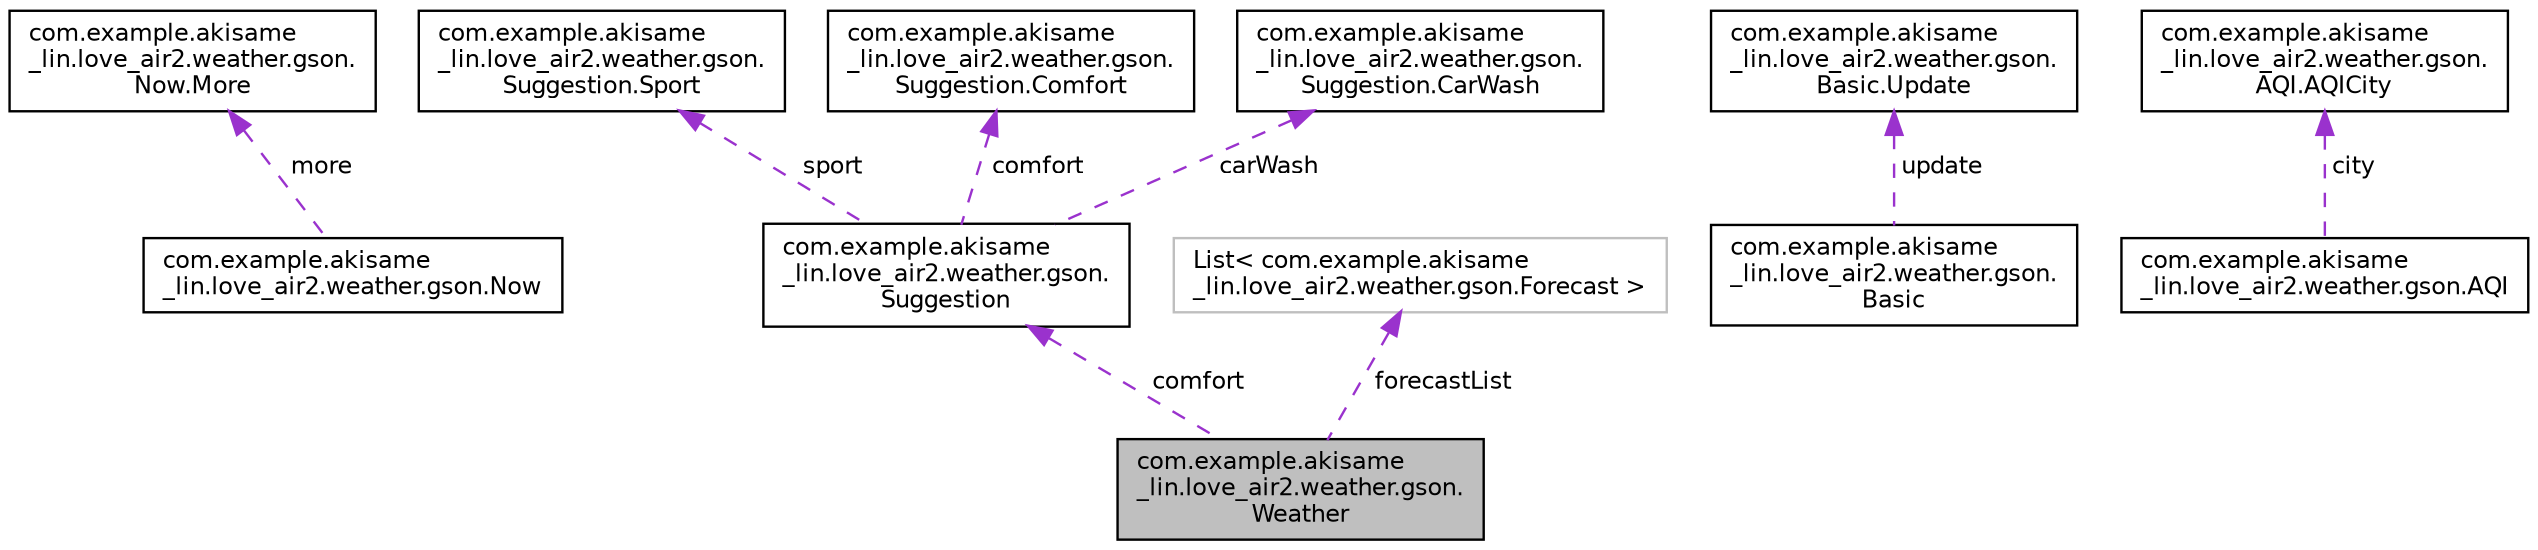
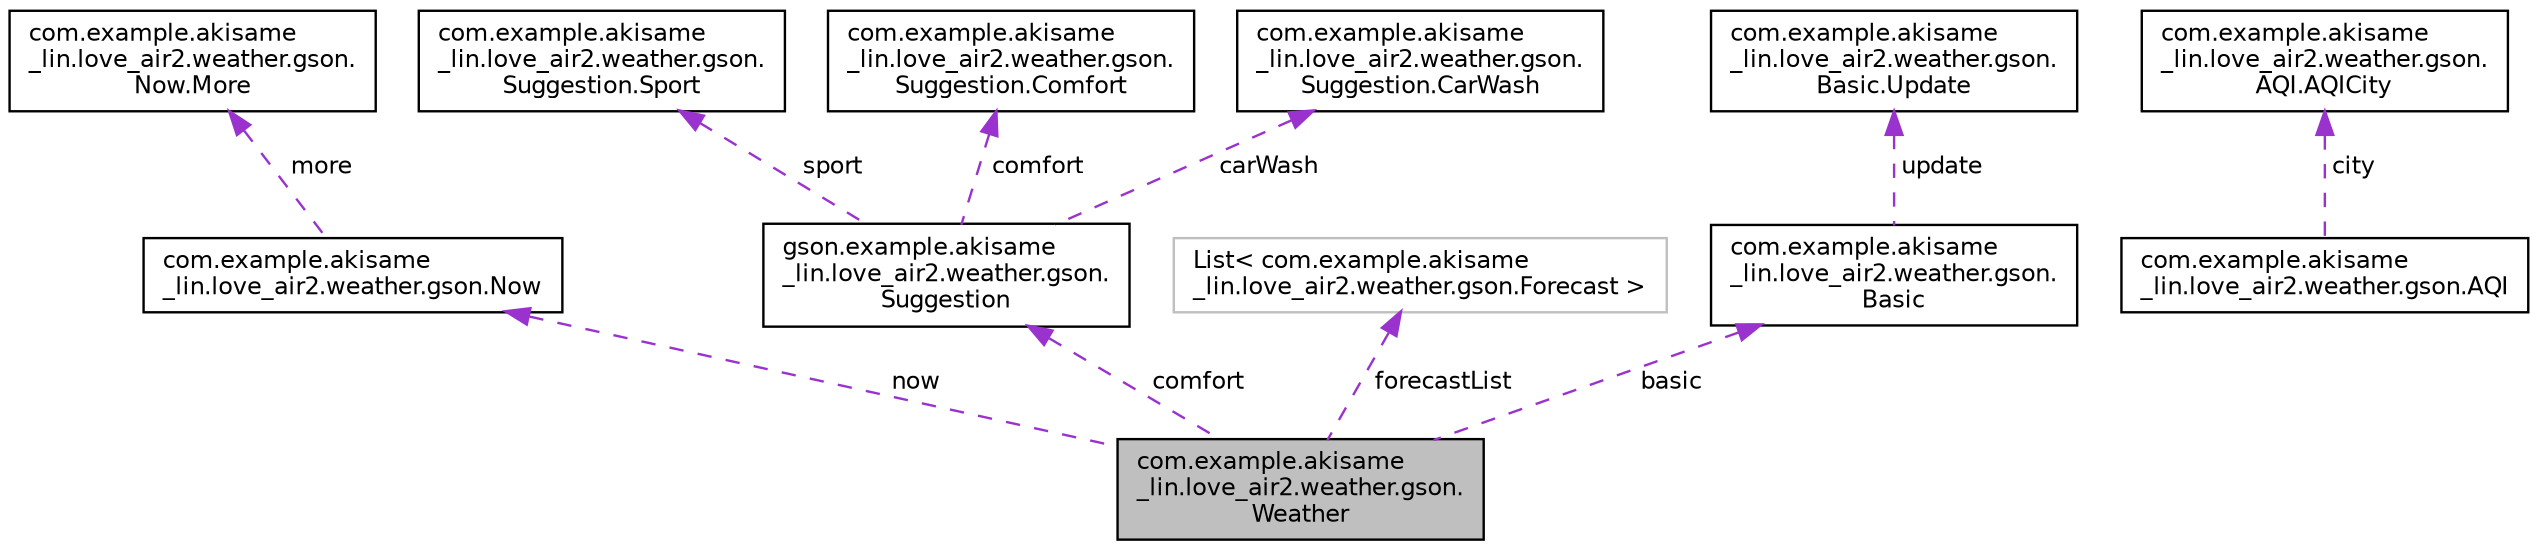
node "com.example.akisame _lin.love_air2.weather.gson. Suggestion": label "com.example.akisame _lin.love_air2.weather.gson. Suggestion" -> "gson.example.akisame _lin.love_air2.weather.gson. Suggestion"
edge "com.example.akisame _lin.love_air2.weather.gson. Weather" -> "com.example.akisame _lin.love_air2.weather.gson.Now": added, label "now"
edge "com.example.akisame _lin.love_air2.weather.gson. Weather" -> "com.example.akisame _lin.love_air2.weather.gson. Basic": added, label "basic"
